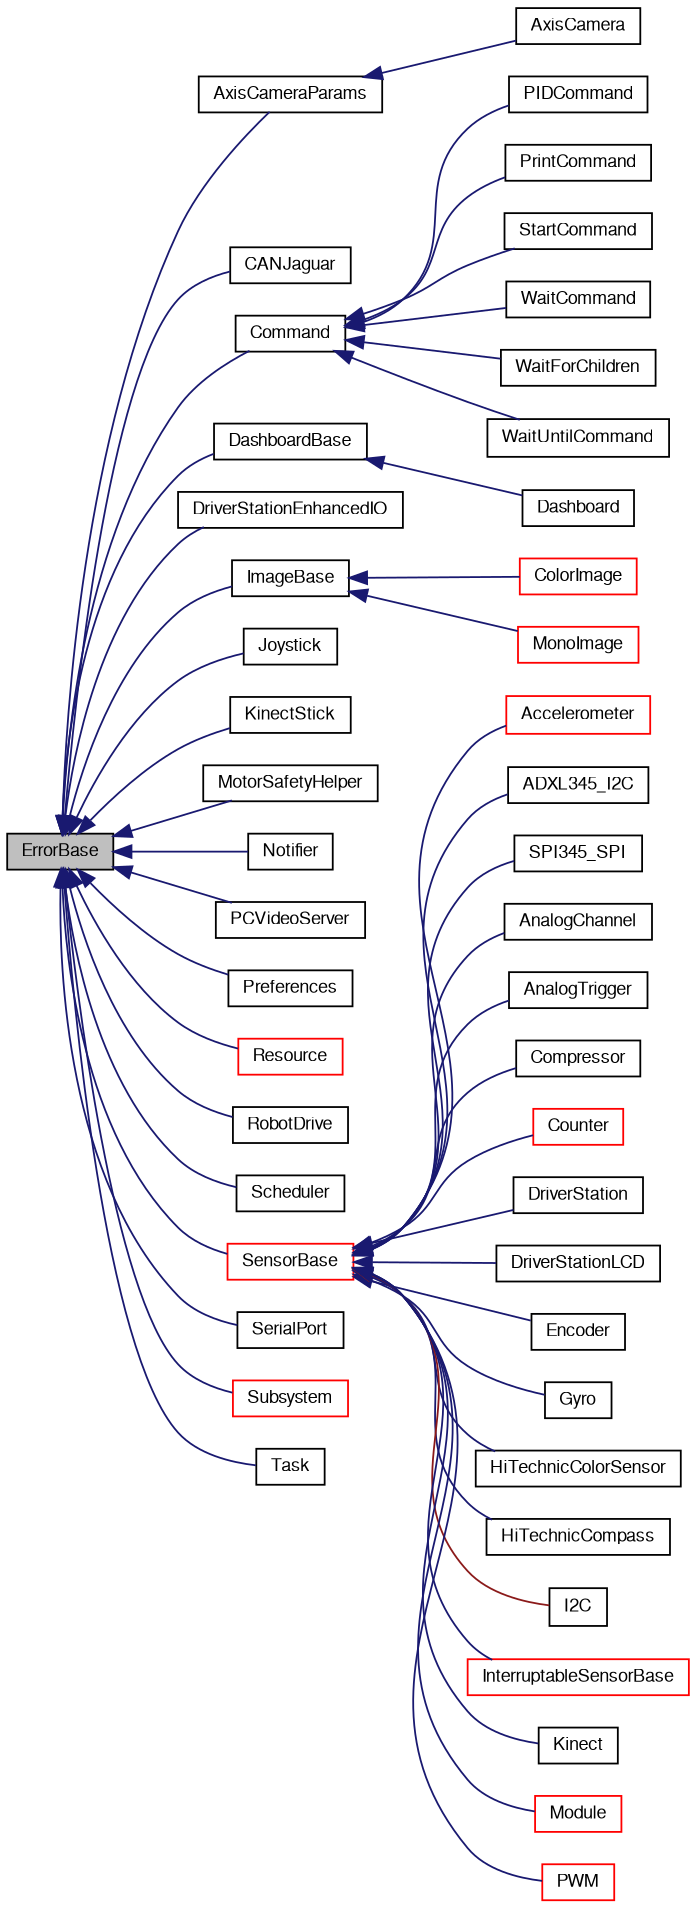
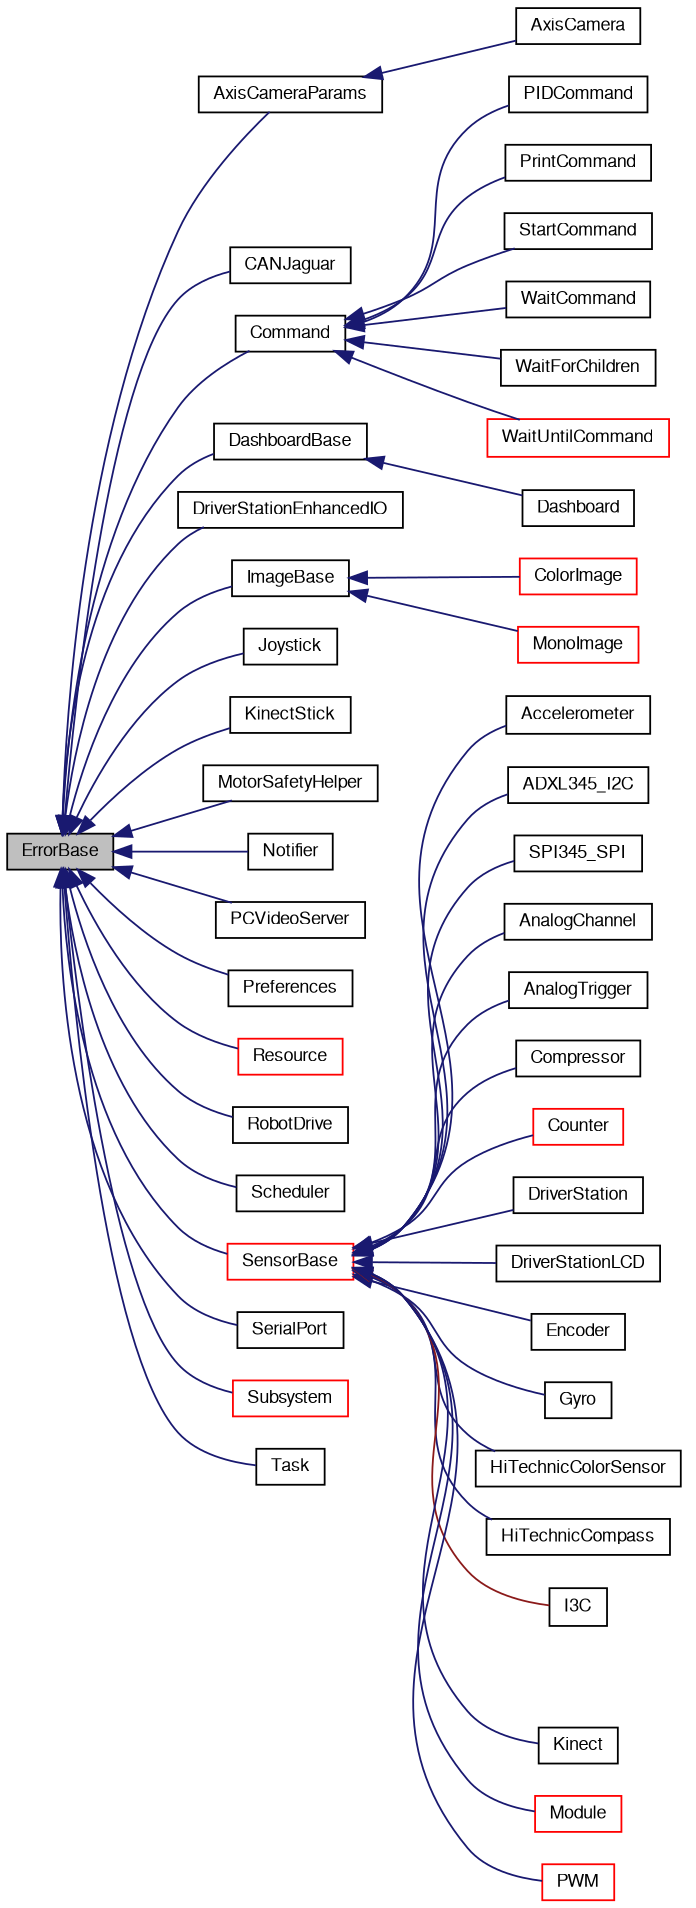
node "WaitUntilCommand": color black -> red
node "Accelerometer": color red -> black
node "I2C": label "I2C" -> "I3C"
node "InterruptableSensorBase": removed
